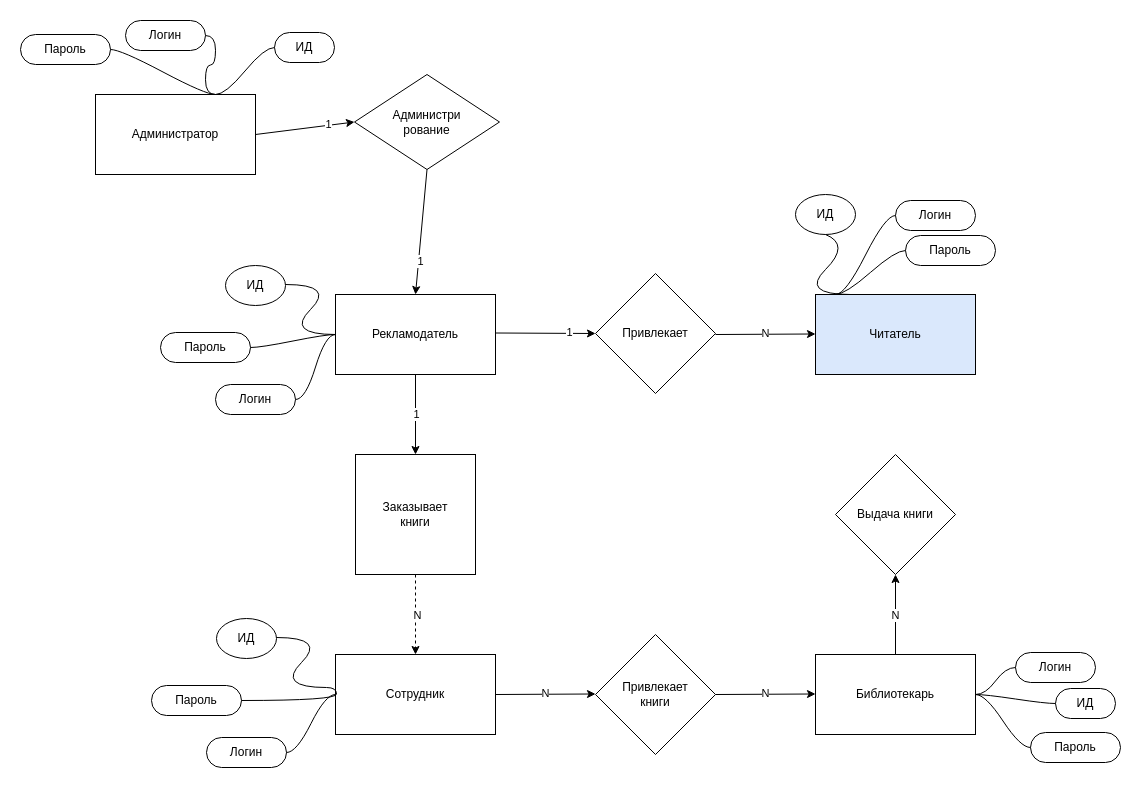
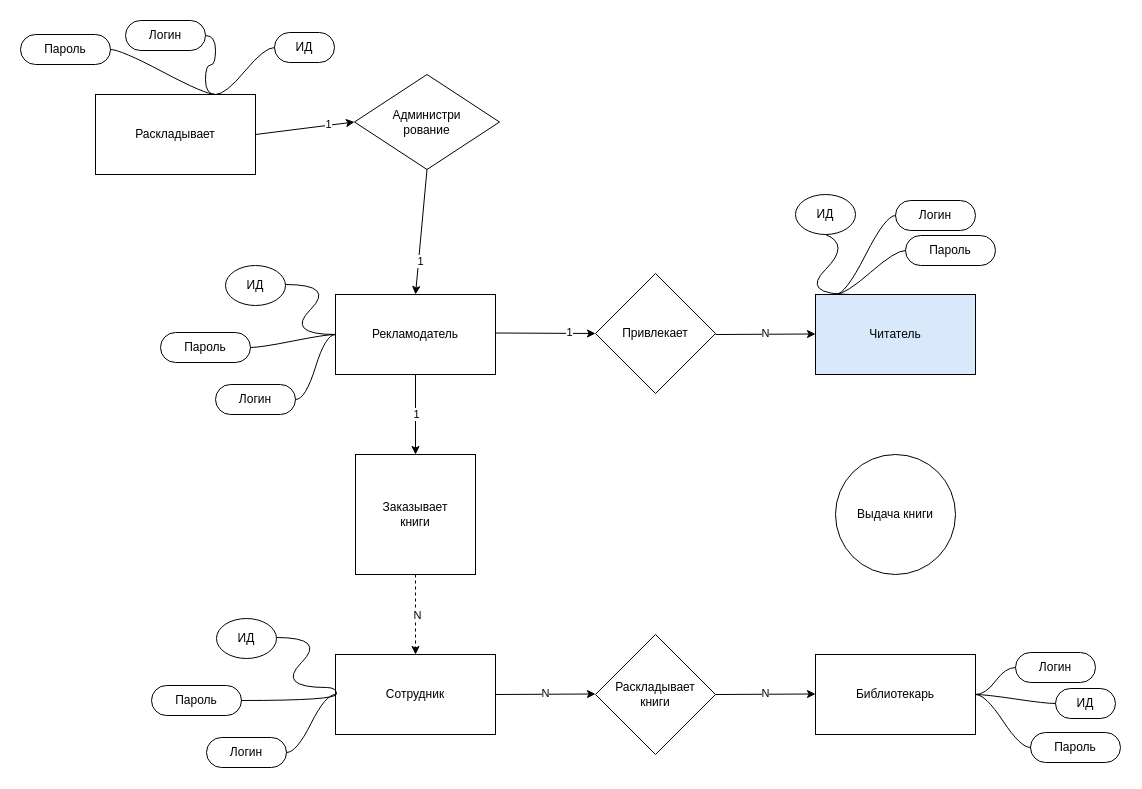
node "Администратор": label "Администратор" -> "Раскладывает"
node "Выдача книги": shape diamond -> ellipse
edge "Библиотекарь" -> "Выдача книги": removed, label "N"
node "Привлекает книги": label "Привлекает книги" -> "Раскладывает книги"
